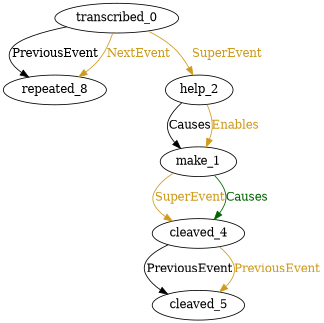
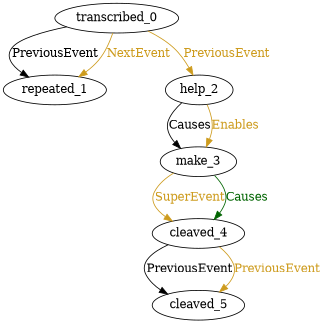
edge "transcribed_0" -> "help_2": label "SuperEvent" -> "PreviousEvent"
node "repeated_8": label "repeated_8" -> "repeated_1"
node "make_1": label "make_1" -> "make_3"
